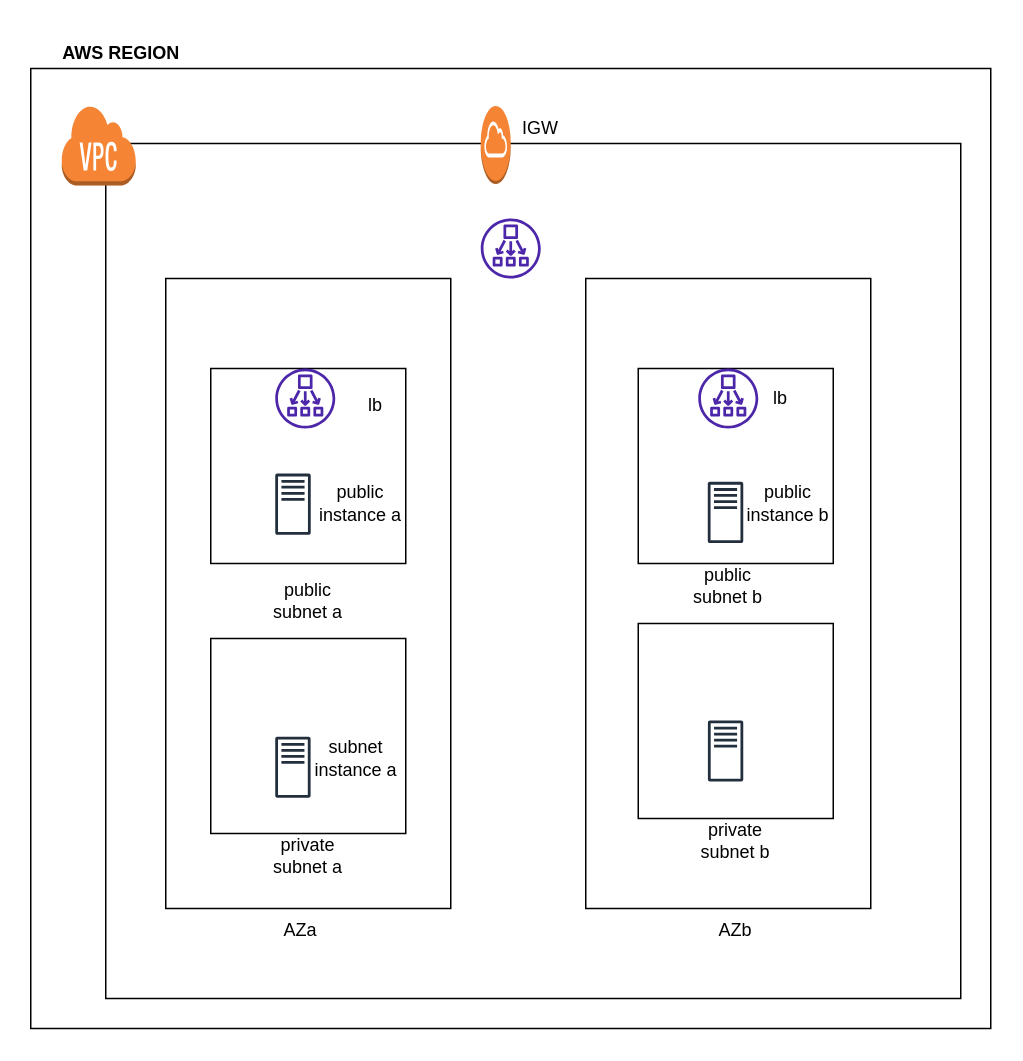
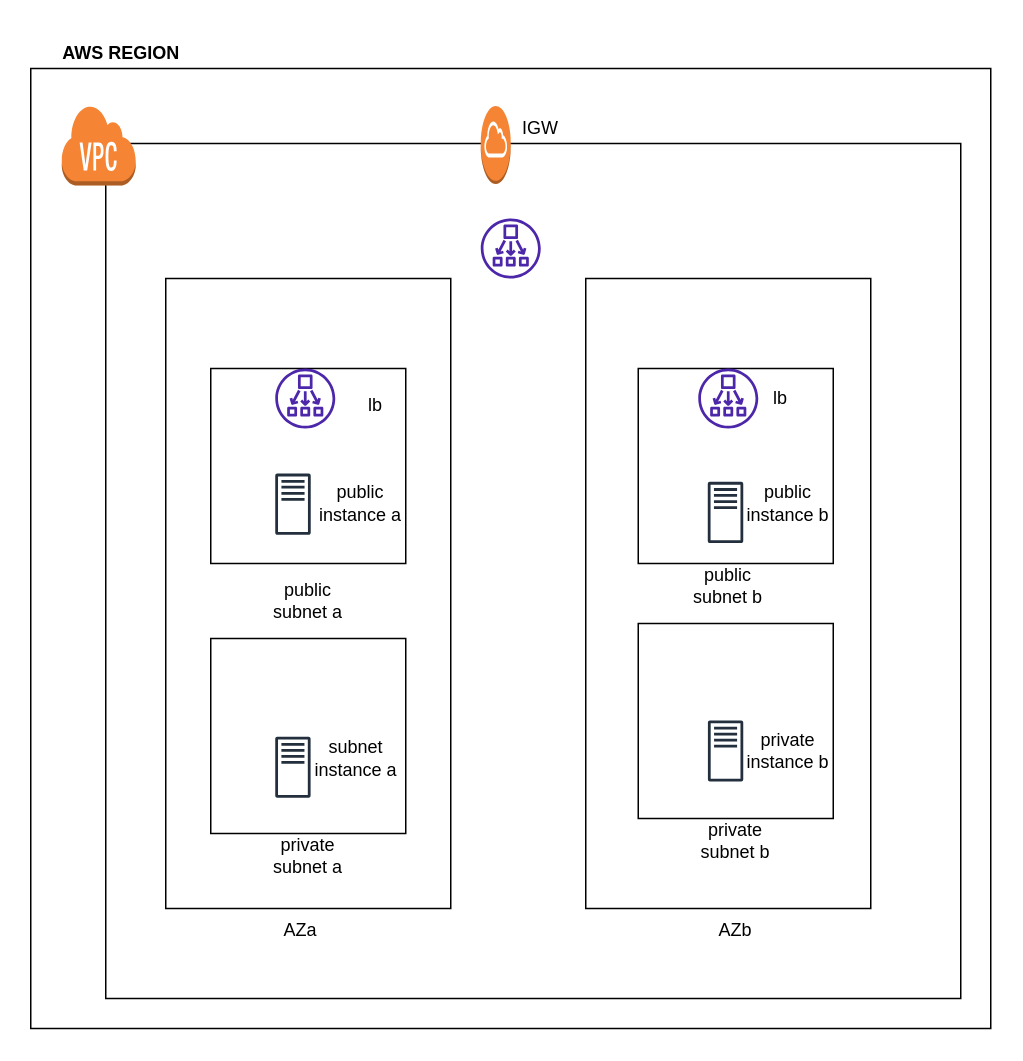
node "private instance b": added
